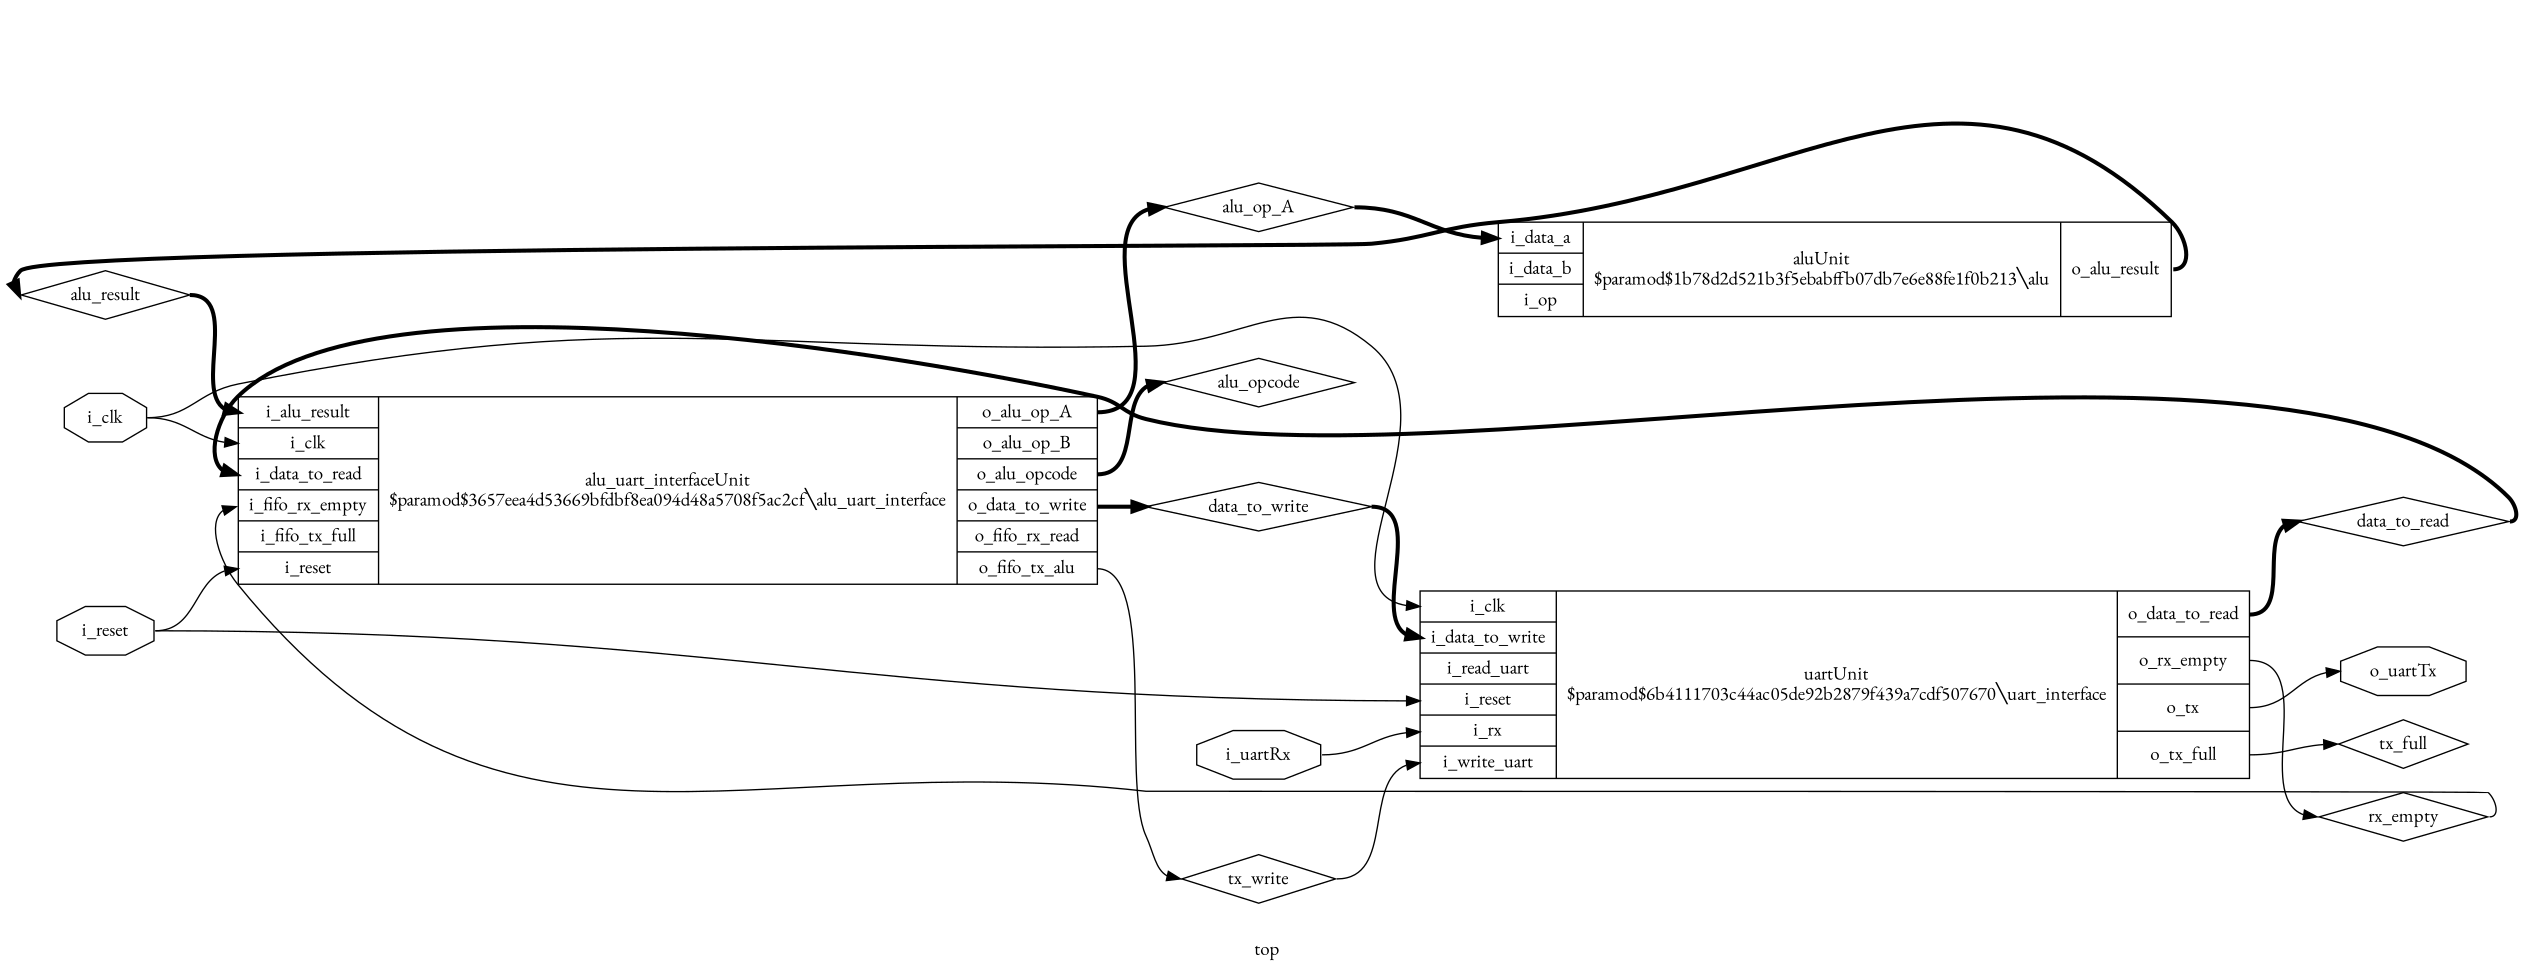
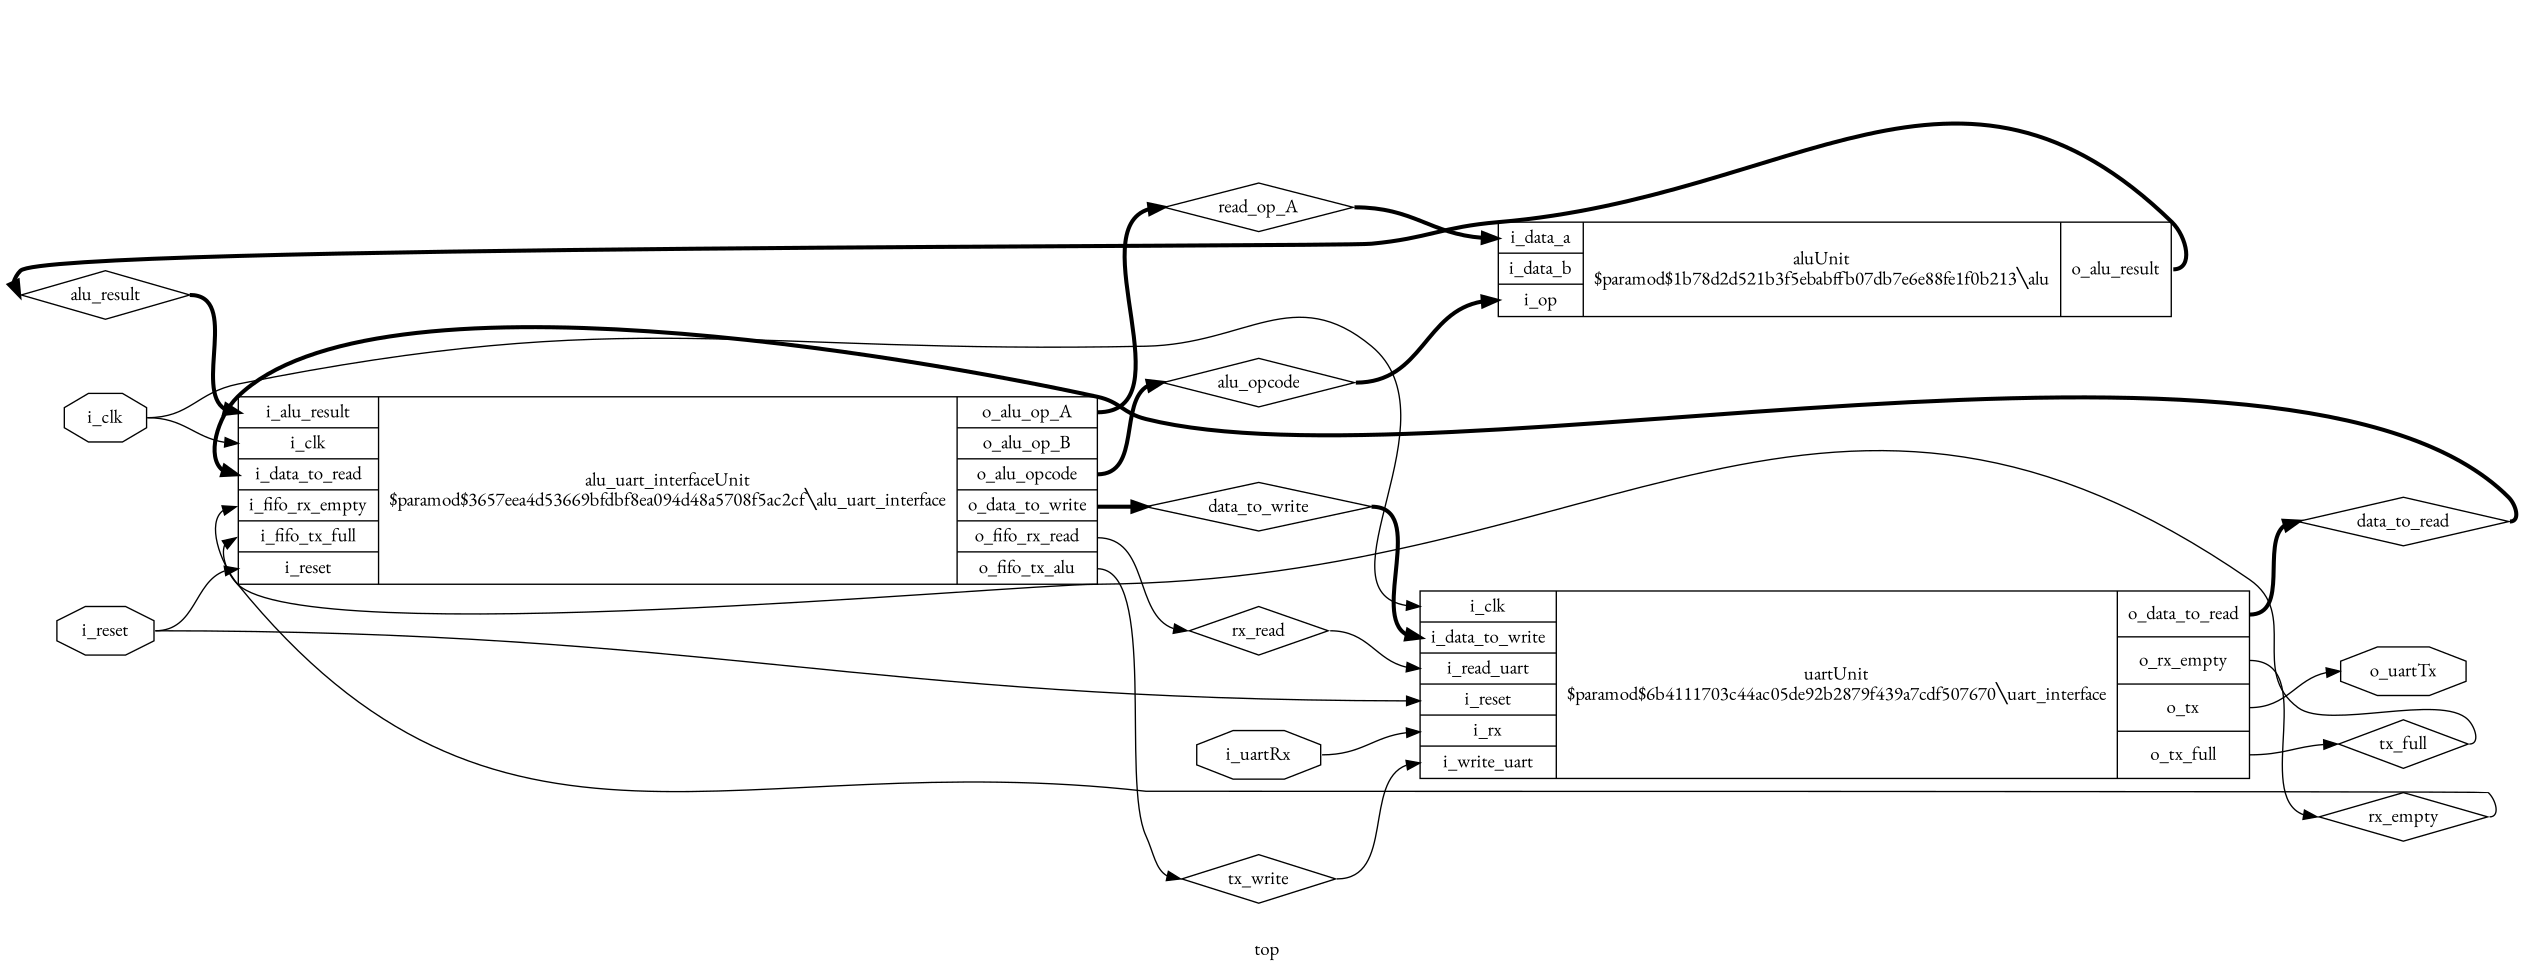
node "alu_op_A": label "alu_op_A" -> "read_op_A"
edge "alu_opcode" -> "i_data_a": added
edge "tx_full" -> "i_alu_result": added
node "rx_read": added
